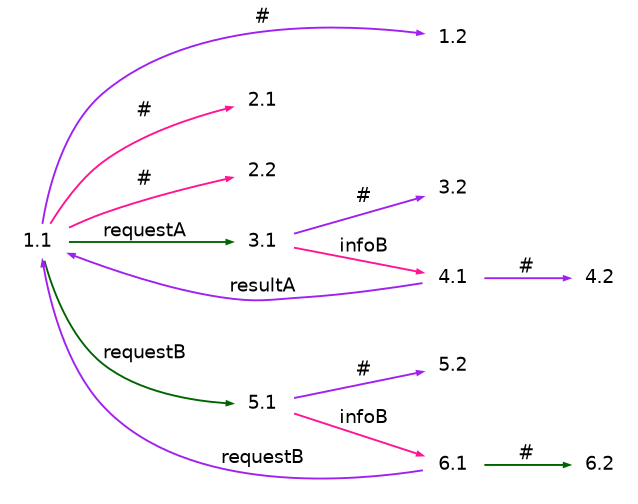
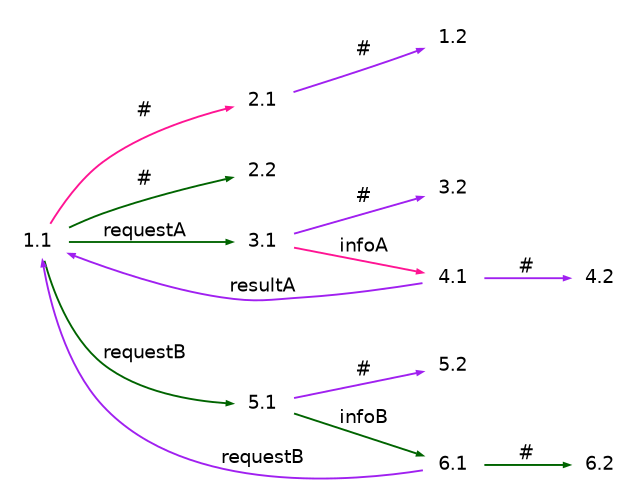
edge "1.1" -> "1.2": now "2.1" -> "1.2"
edge "1.1" -> "2.2": color deeppink -> darkgreen
edge "3.1" -> "4.1": label "infoB" -> "infoA"
edge "5.1" -> "6.1": color deeppink -> darkgreen
